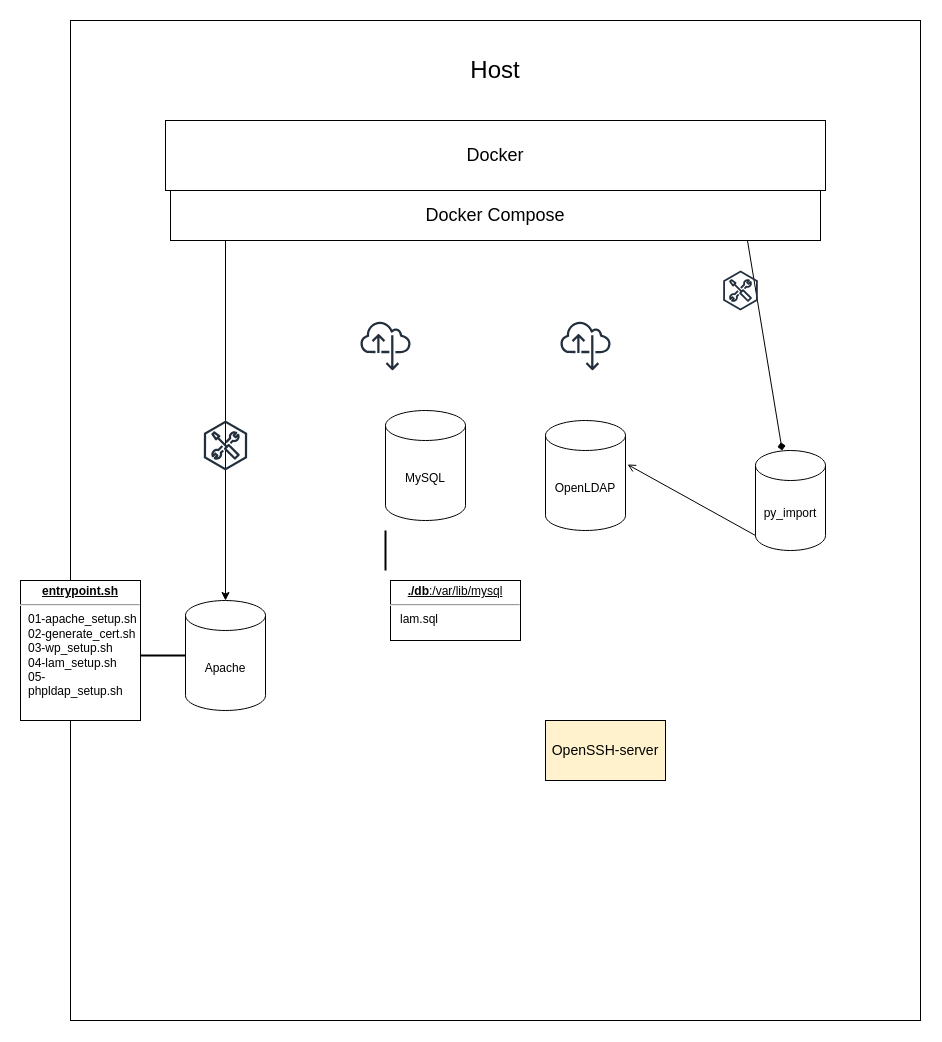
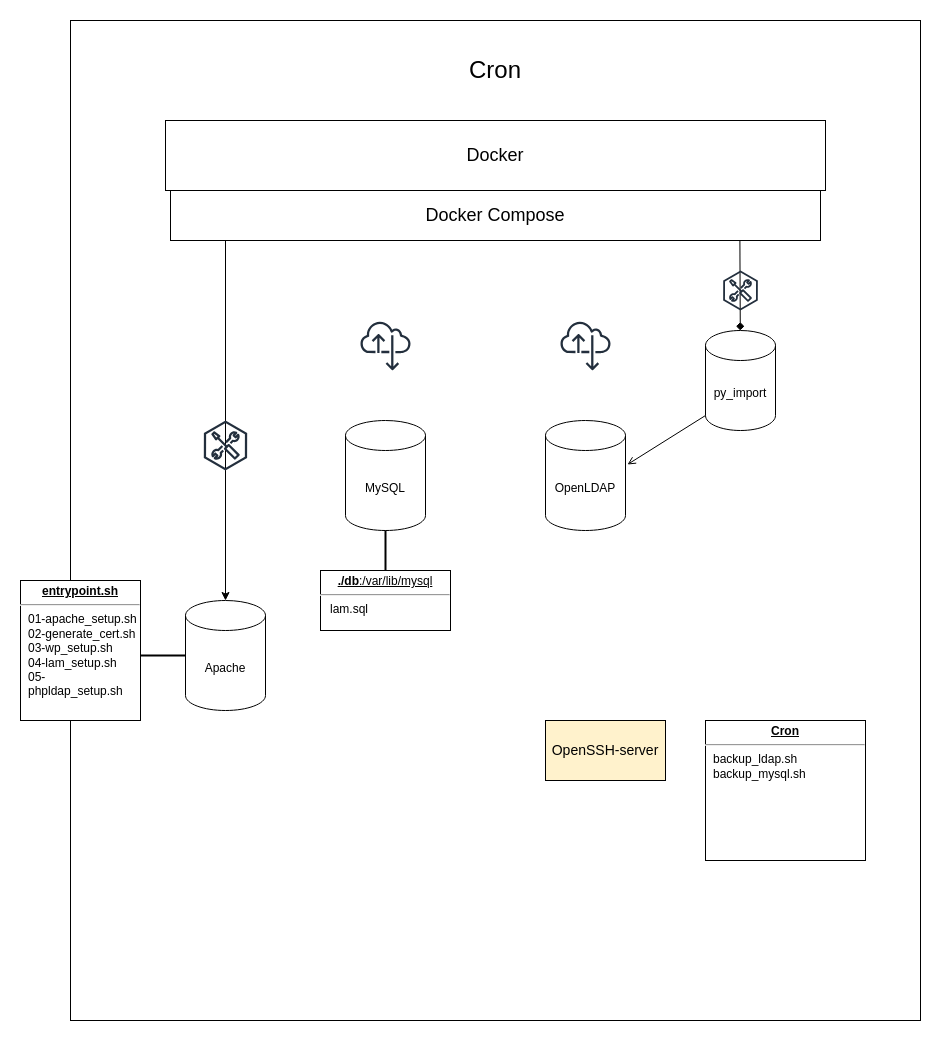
node "Host": label "Host" -> "Cron"
node "MySQL": moved (426, 466) -> (386, 476)
node "py_import": moved (791, 501) -> (741, 381)
node "./db:/var/lib/mysql lam.sql": moved (456, 611) -> (386, 601)
node "Cron backup_ldap.sh backup_mysql.sh": added
